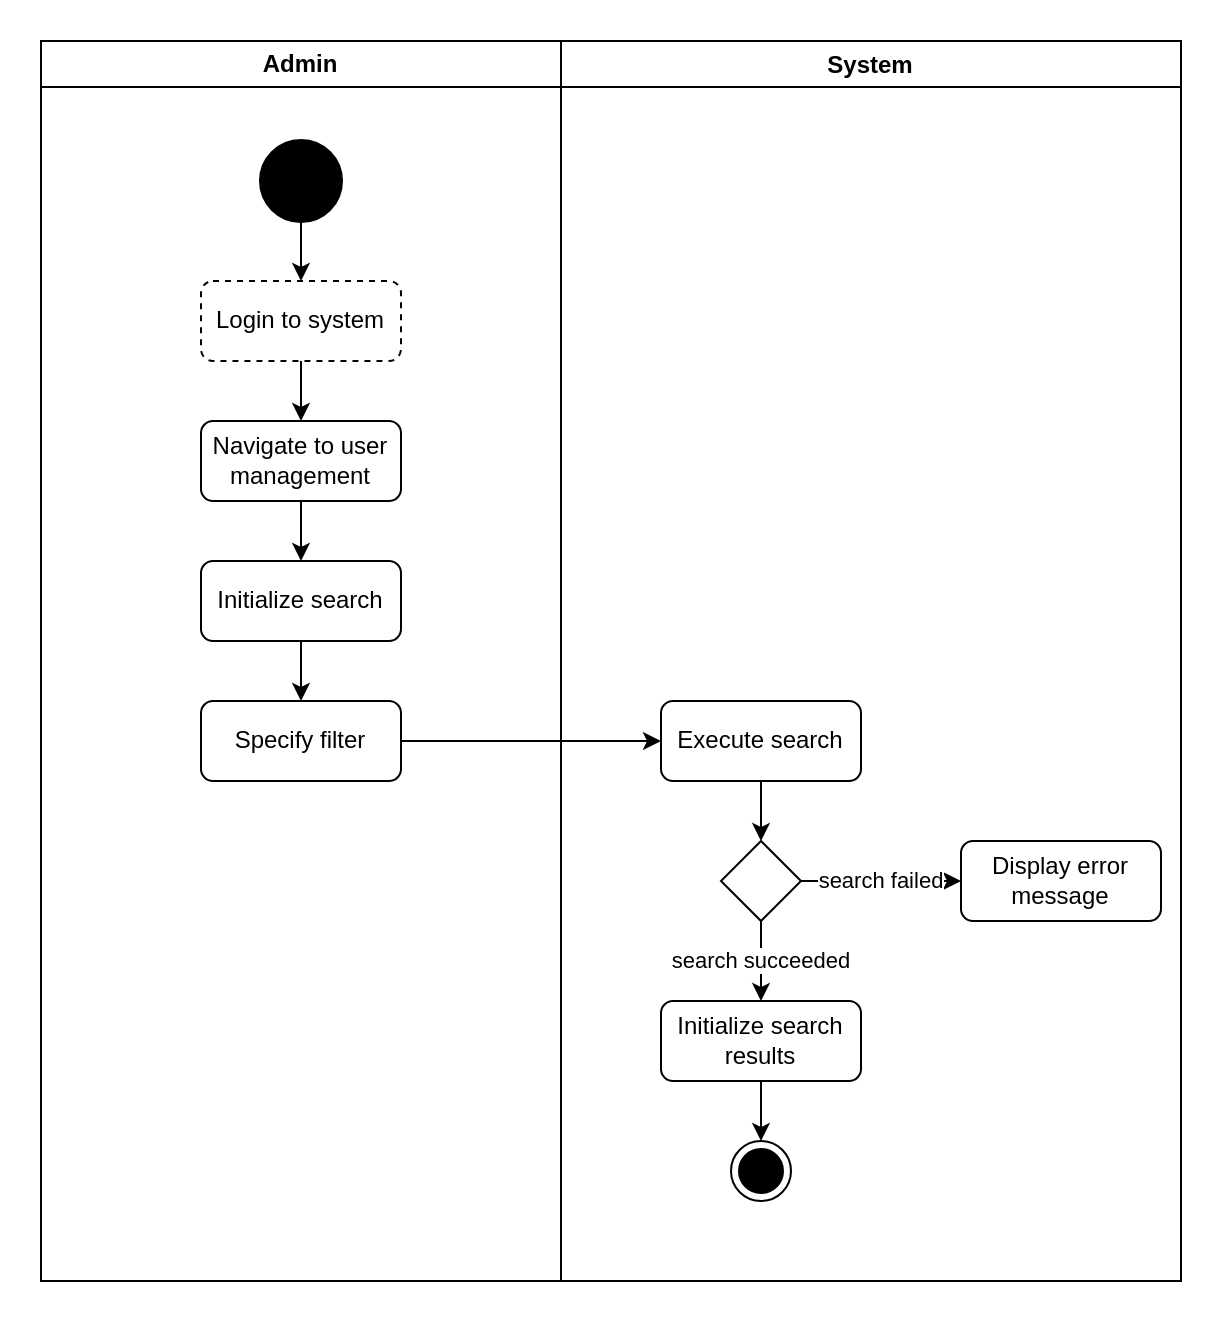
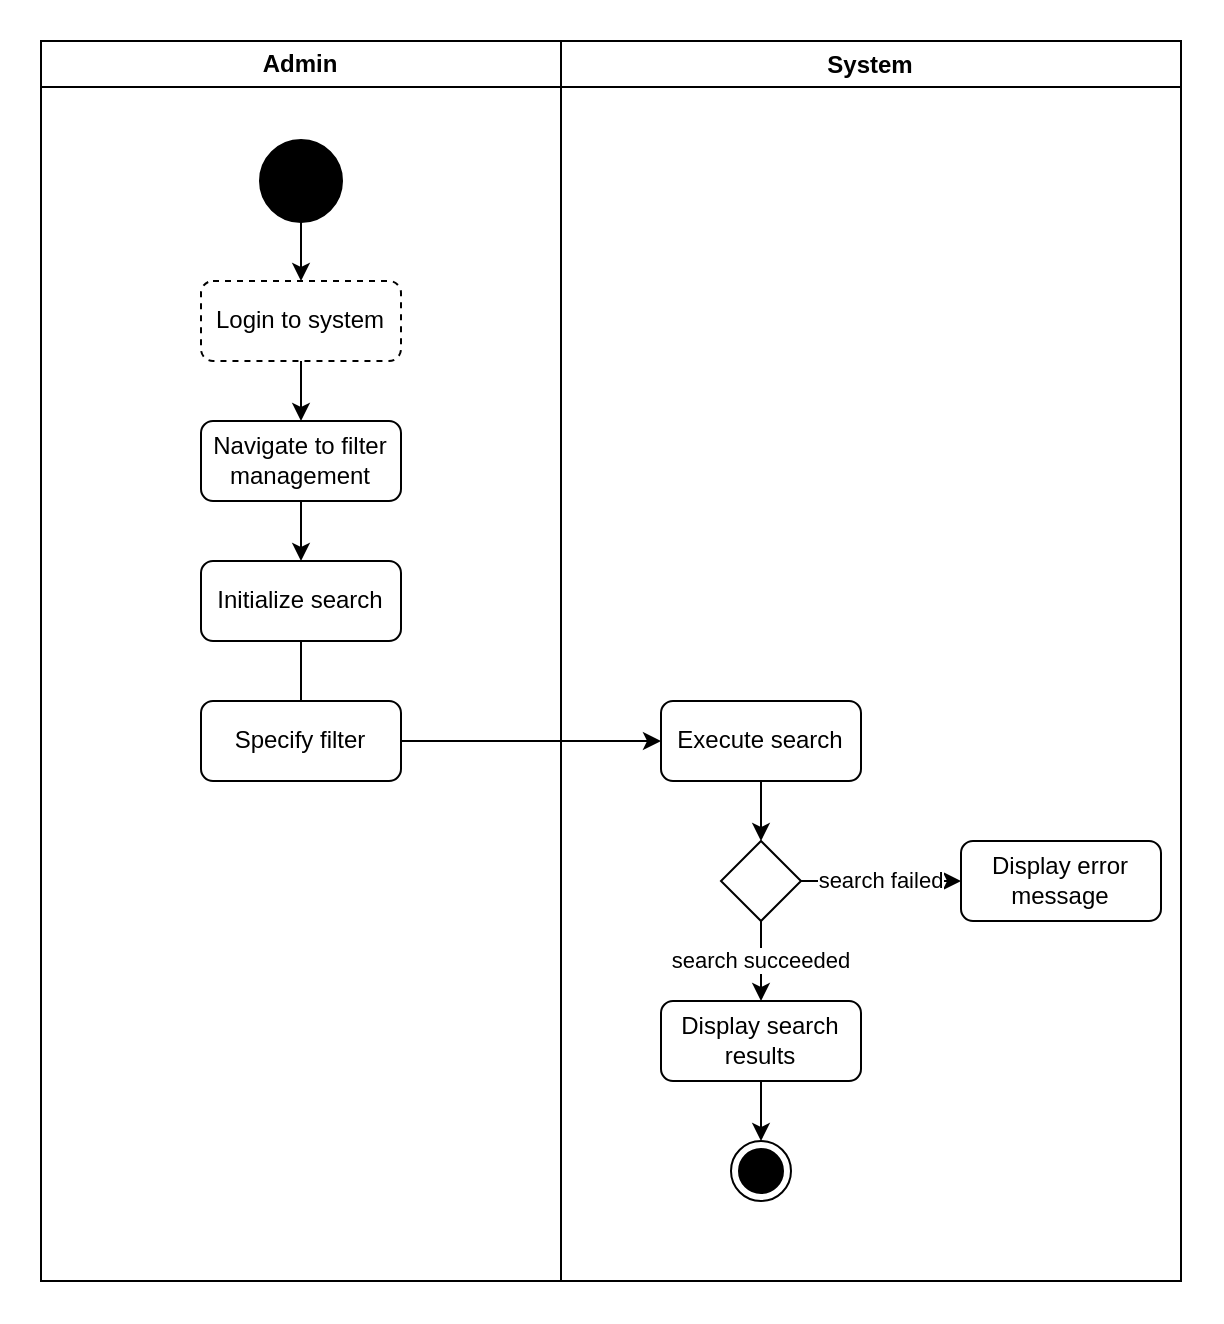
node "Navigate to user management": label "Navigate to user management" -> "Navigate to filter management"
edge "Initialize search" -> "Specify filter": arrowhead classic -> none
node "Initialize search results": label "Initialize search results" -> "Display search results"
